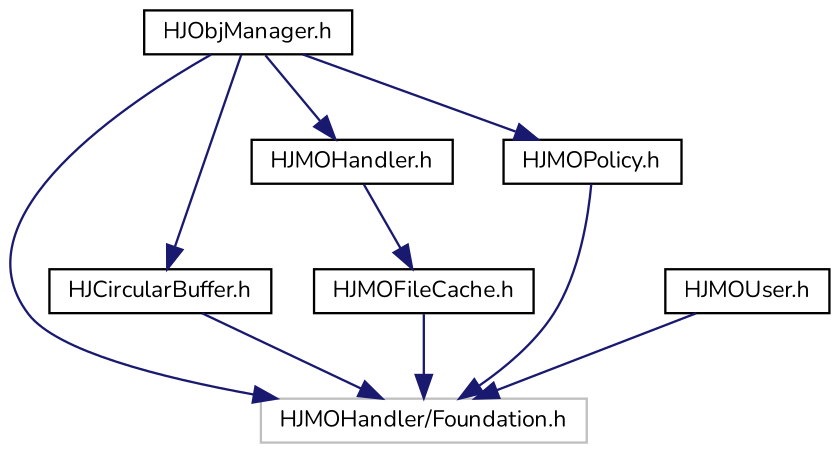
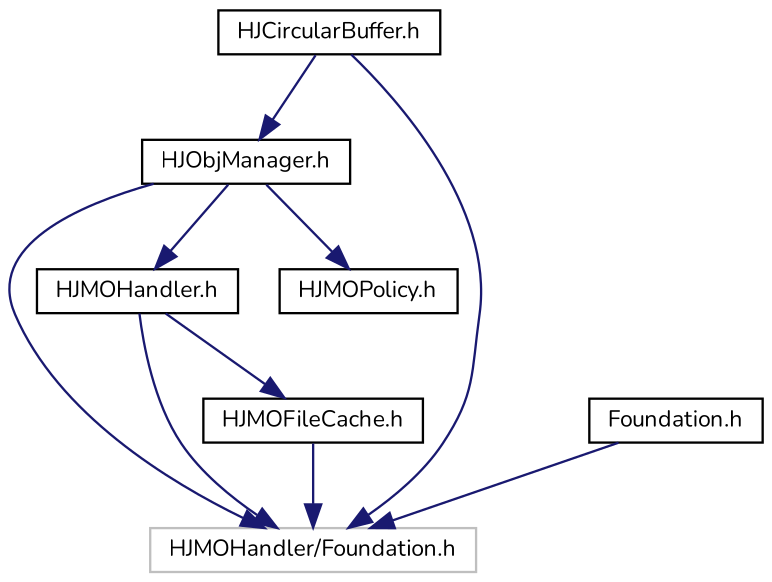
edge "HJObjManager.h" -> "HJCircularBuffer.h": reversed
node "HJMOUser.h": label "HJMOUser.h" -> "Foundation.h"
edge "HJMOPolicy.h" -> "HJMOHandler/Foundation.h": now "HJMOHandler.h" -> "HJMOHandler/Foundation.h"
